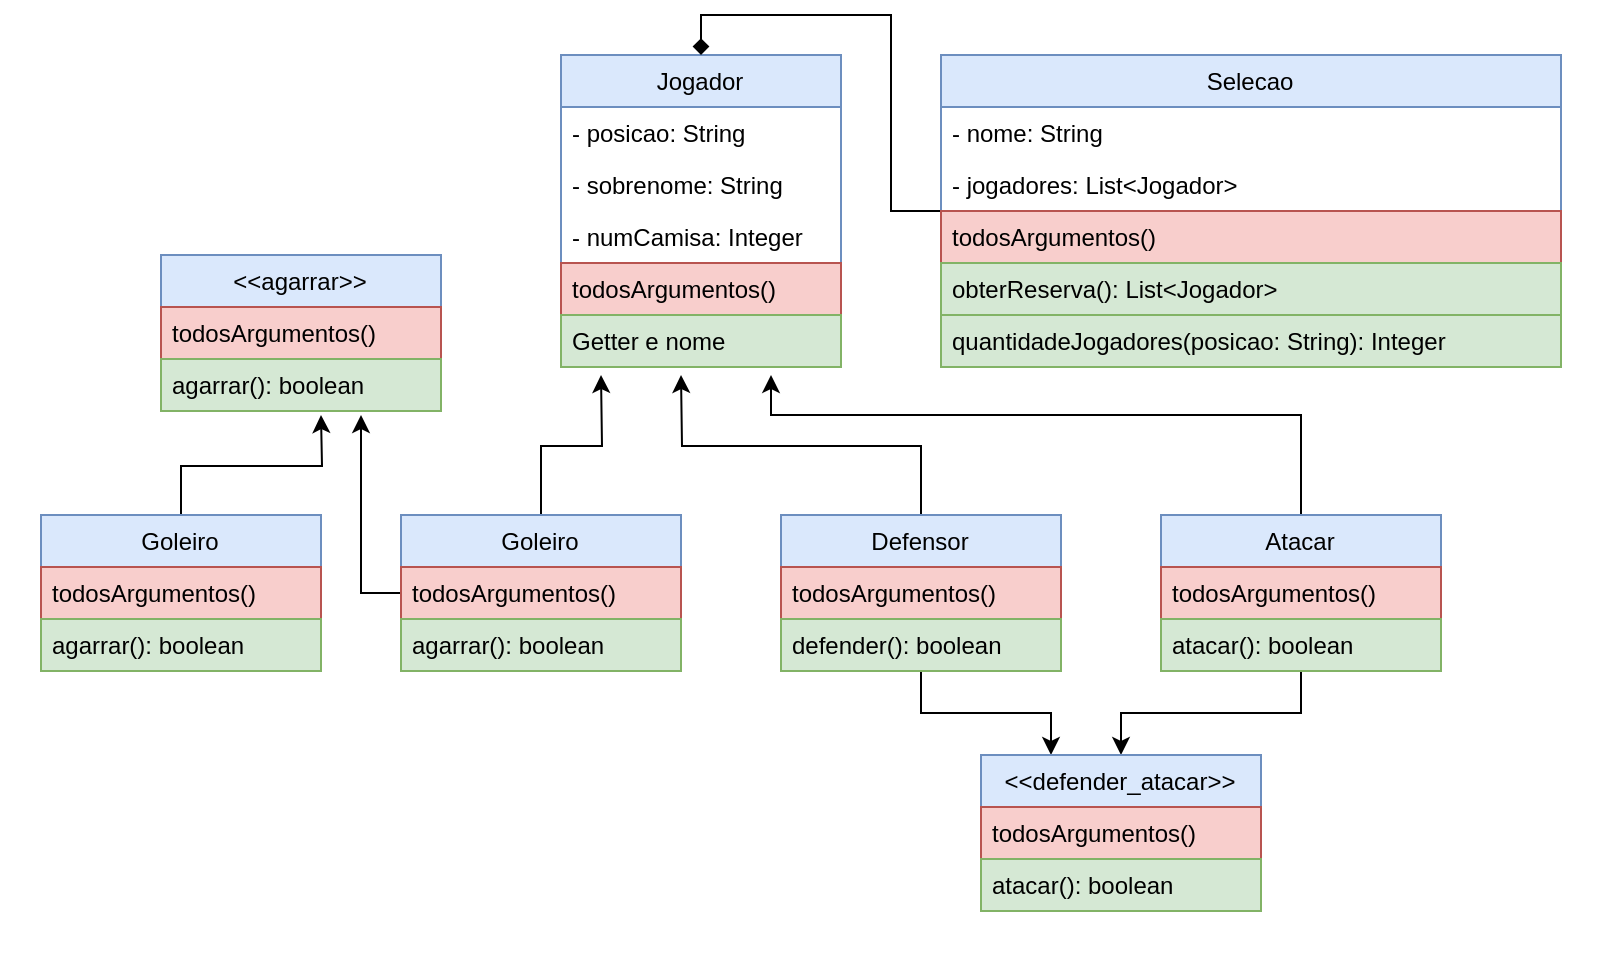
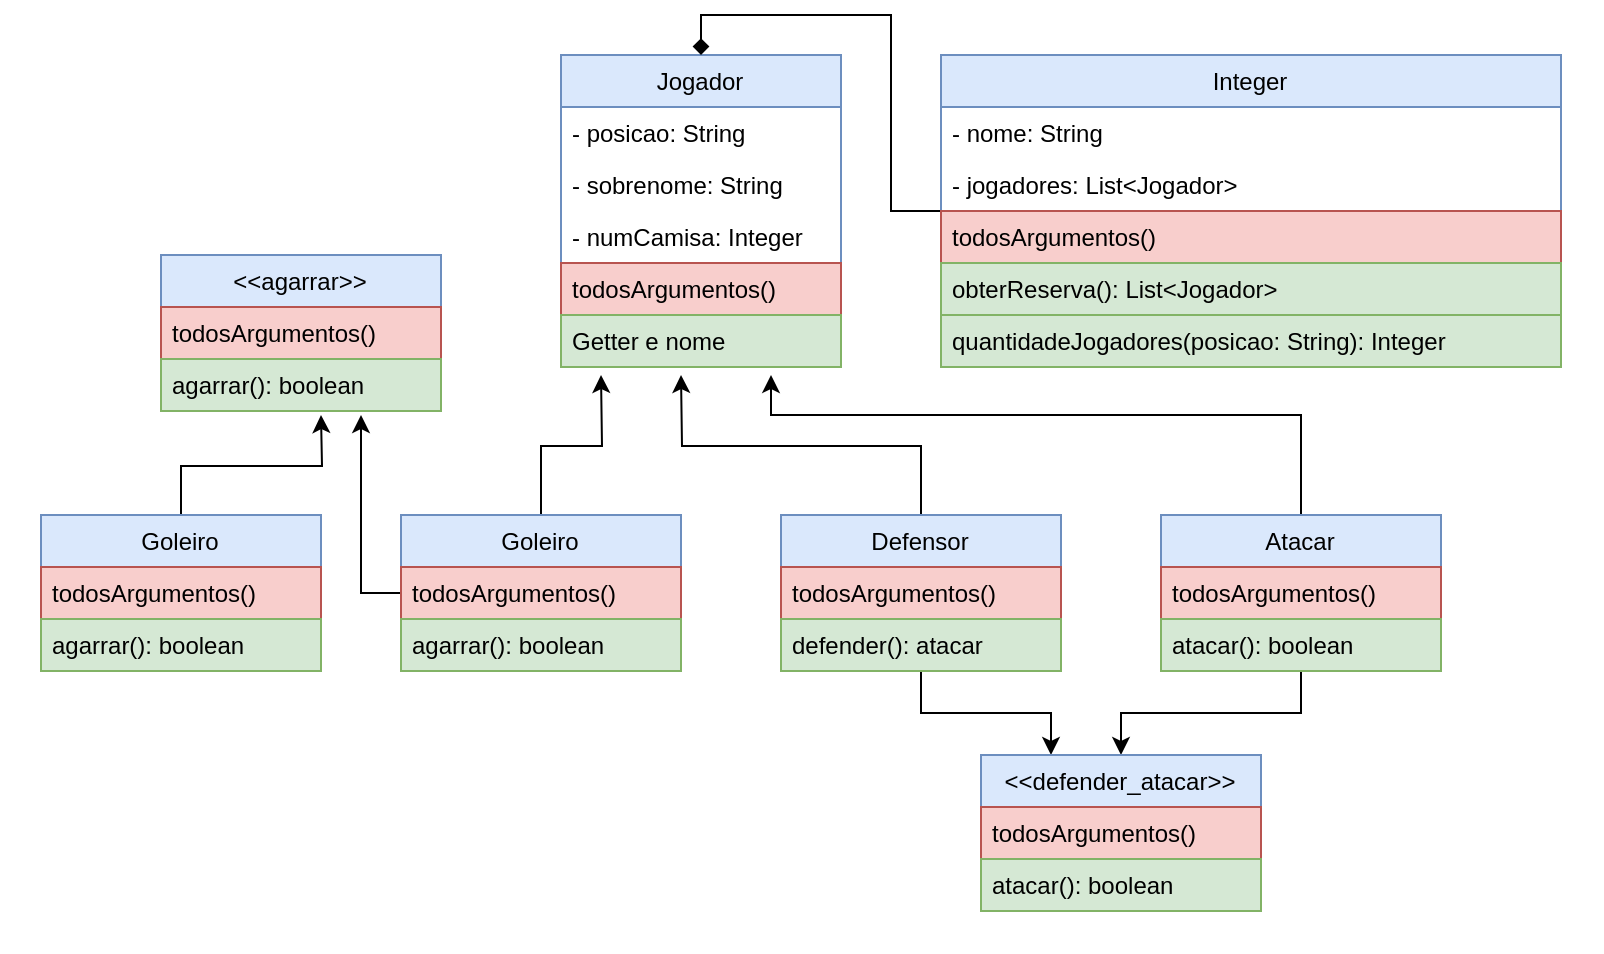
node "Selecao": label "Selecao" -> "Integer"
node "defender(): boolean": label "defender(): boolean" -> "defender(): atacar"
